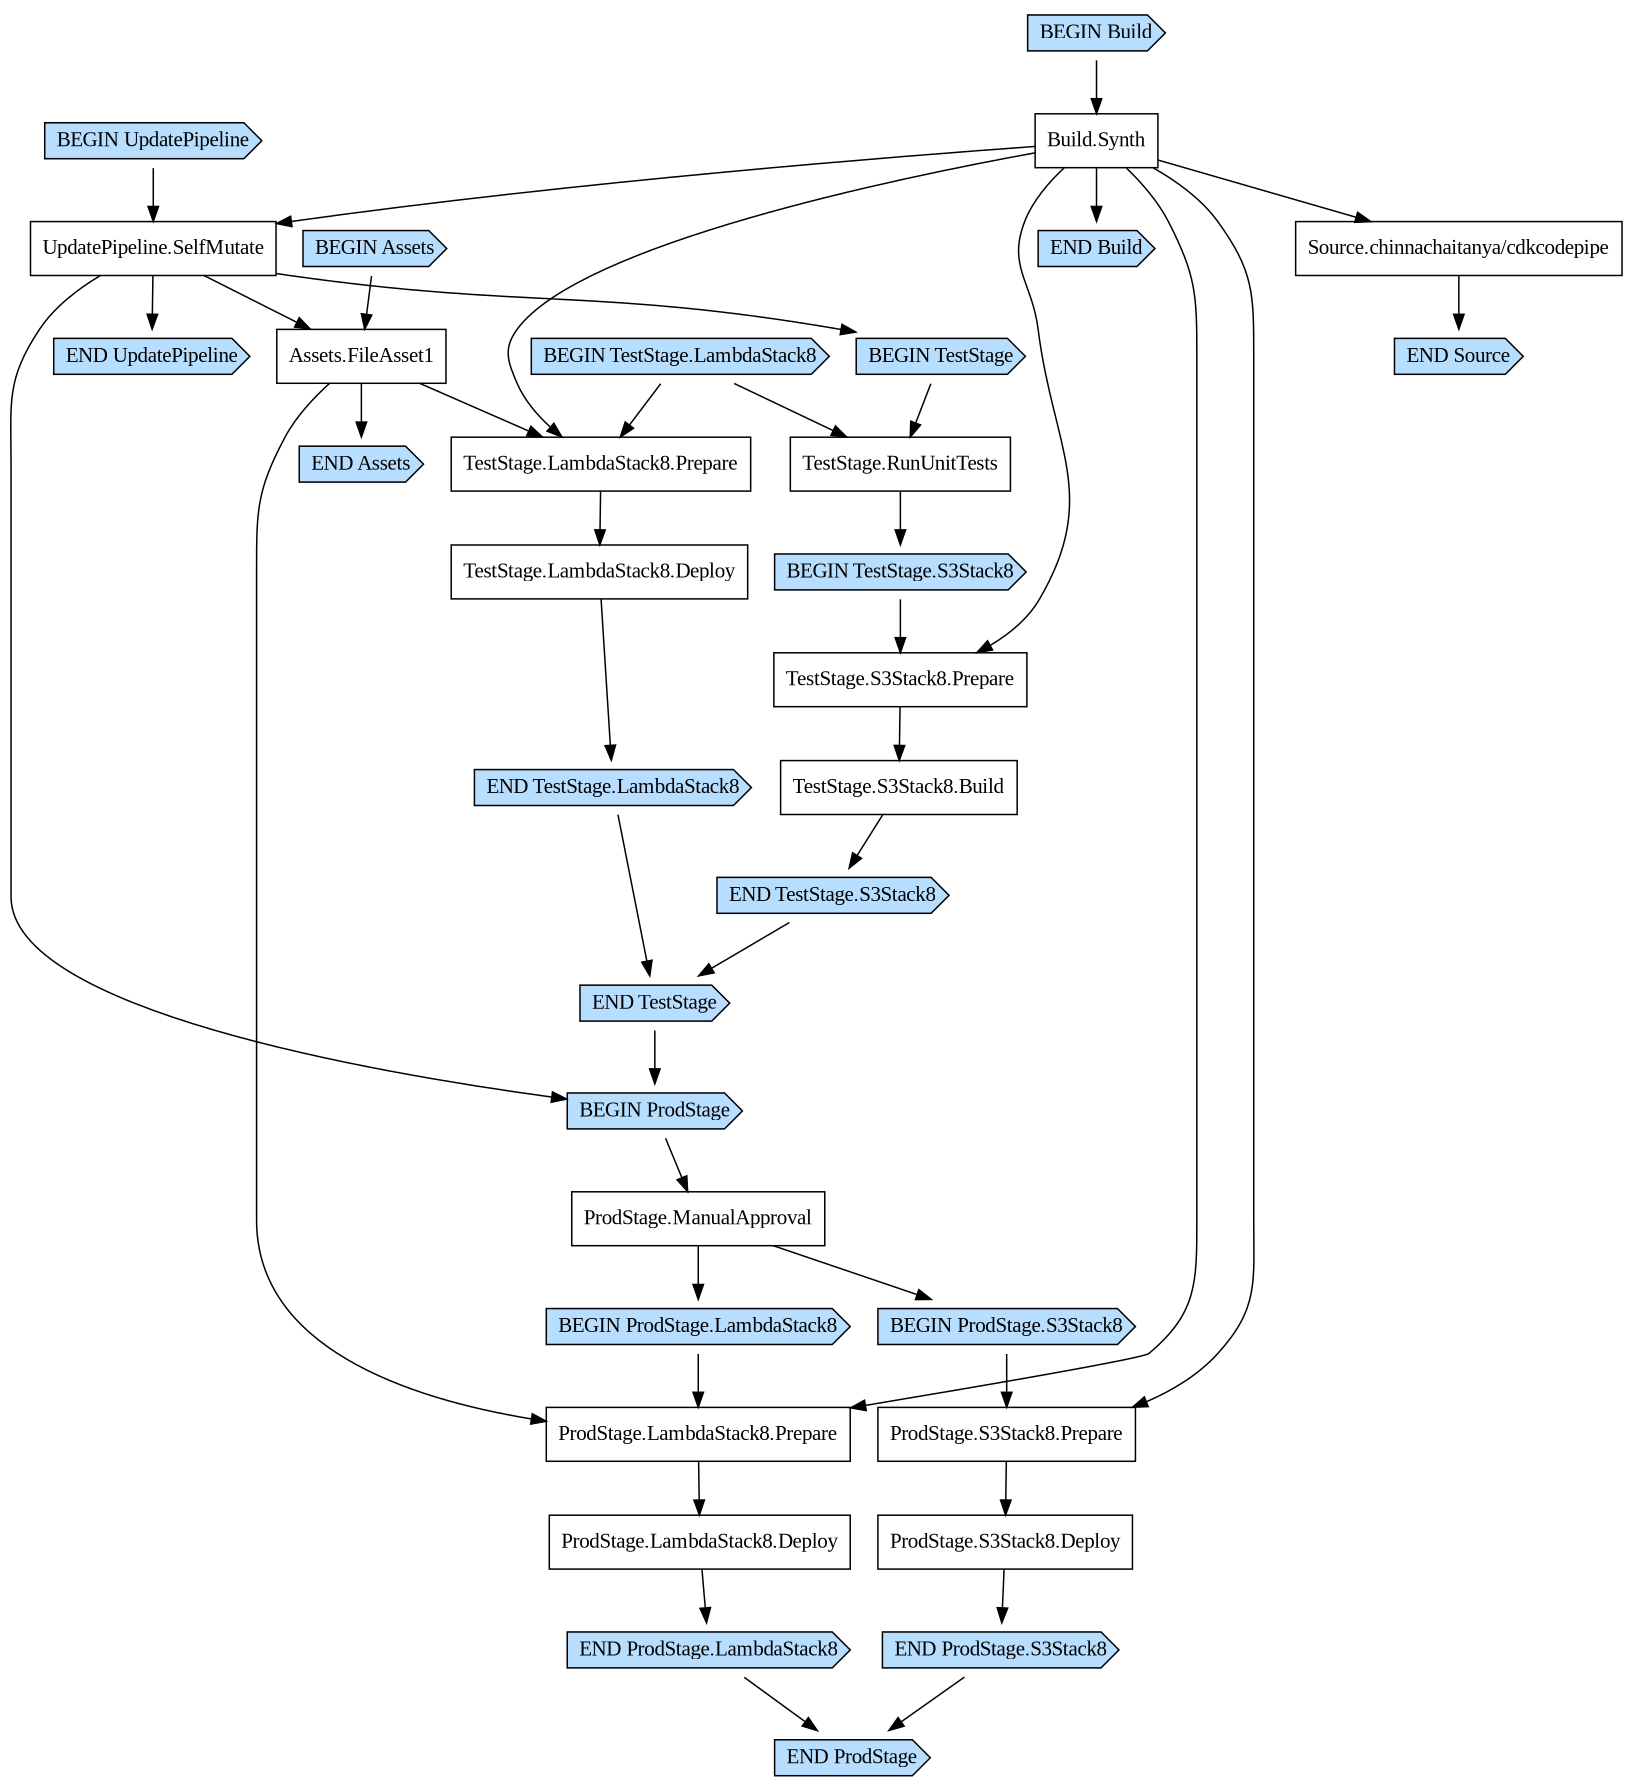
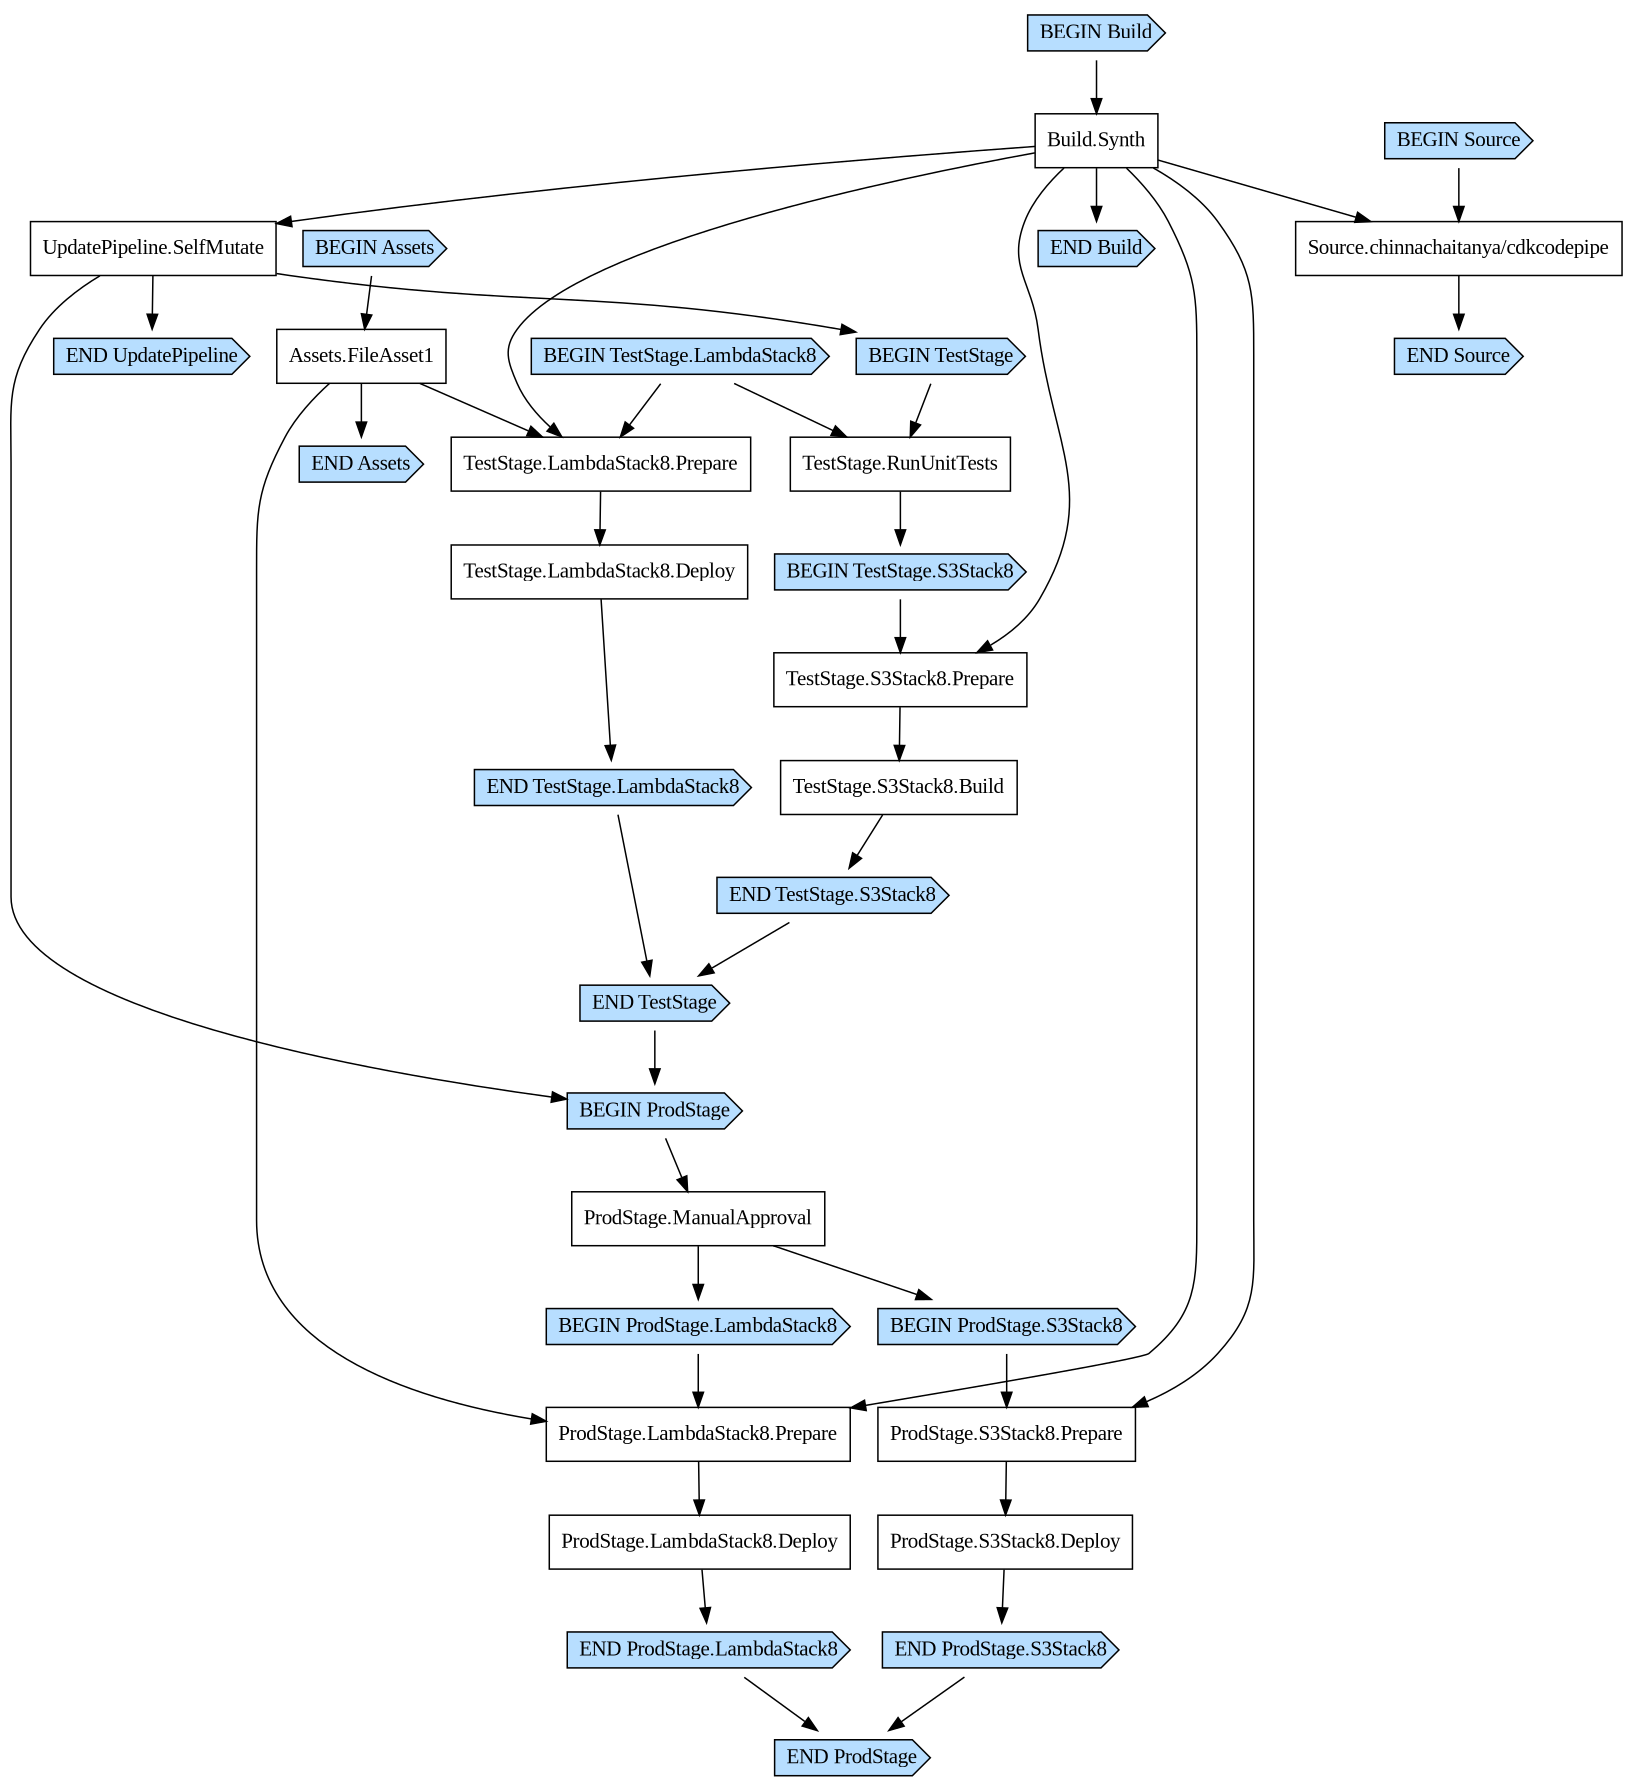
node "BEGIN UpdatePipeline": removed
node "BEGIN Source": added
edge "UpdatePipeline.SelfMutate" -> "Assets.FileAsset1": removed
